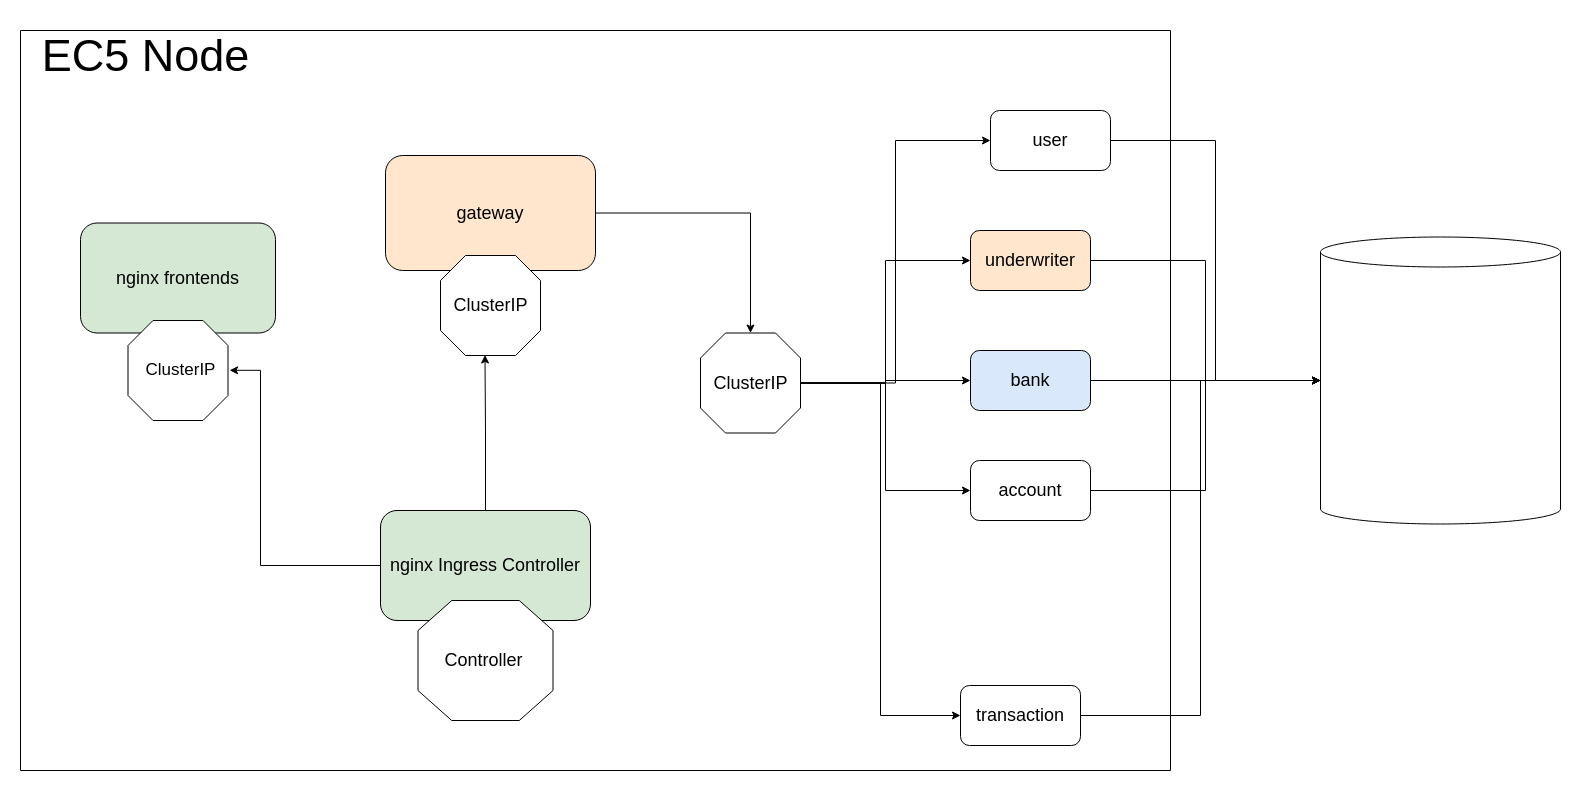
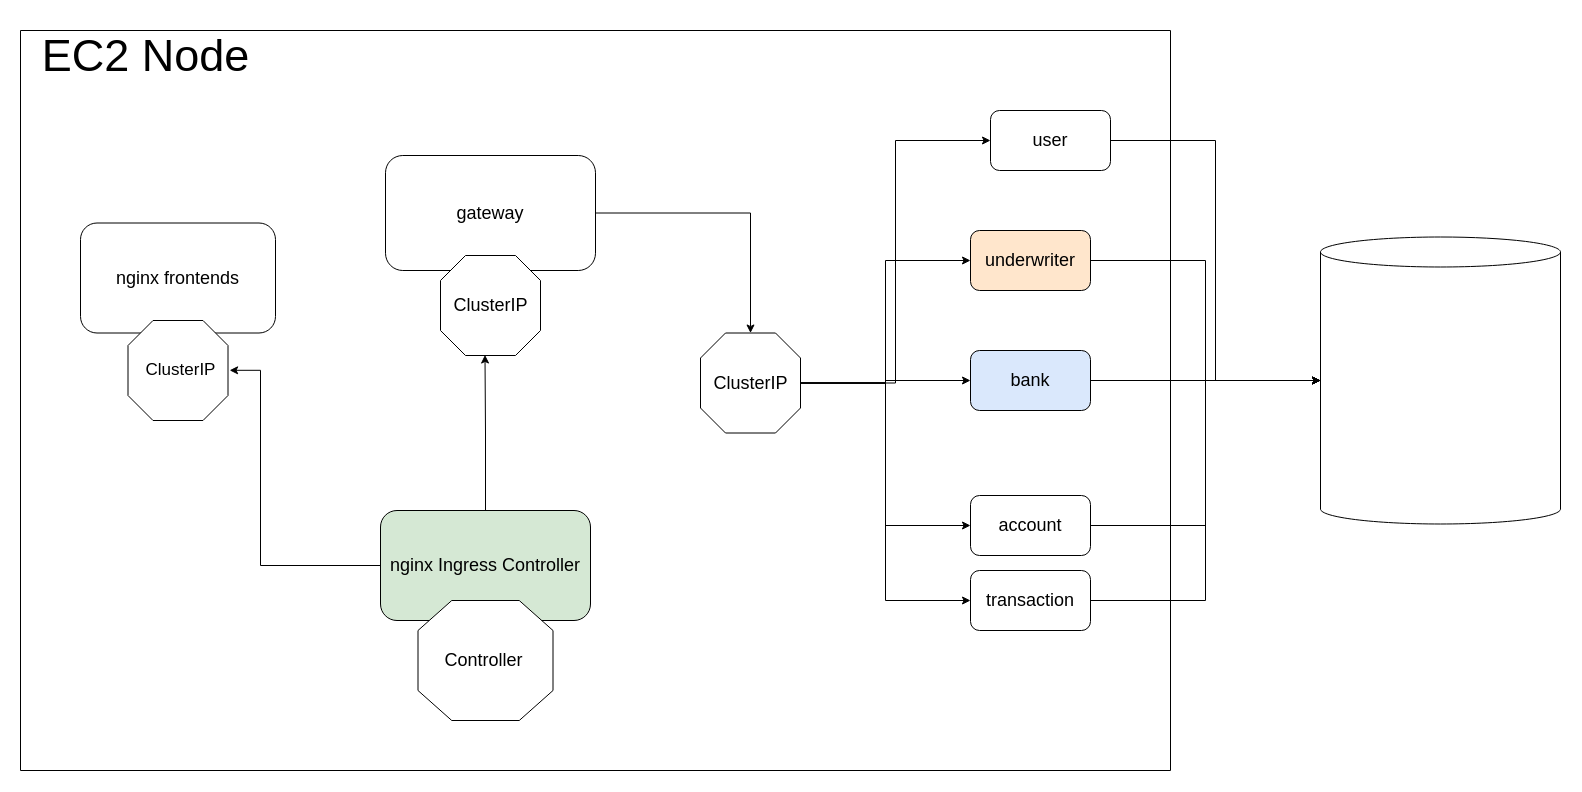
node "EC5 Node": label "EC5 Node" -> "EC2 Node"
node "gateway": fillcolor #ffe6cc -> #ffffff
node "nginx frontends": fillcolor #d5e8d4 -> #ffffff
node "account": moved (1031, 491) -> (1031, 526)
node "transaction": moved (1021, 716) -> (1031, 601)
